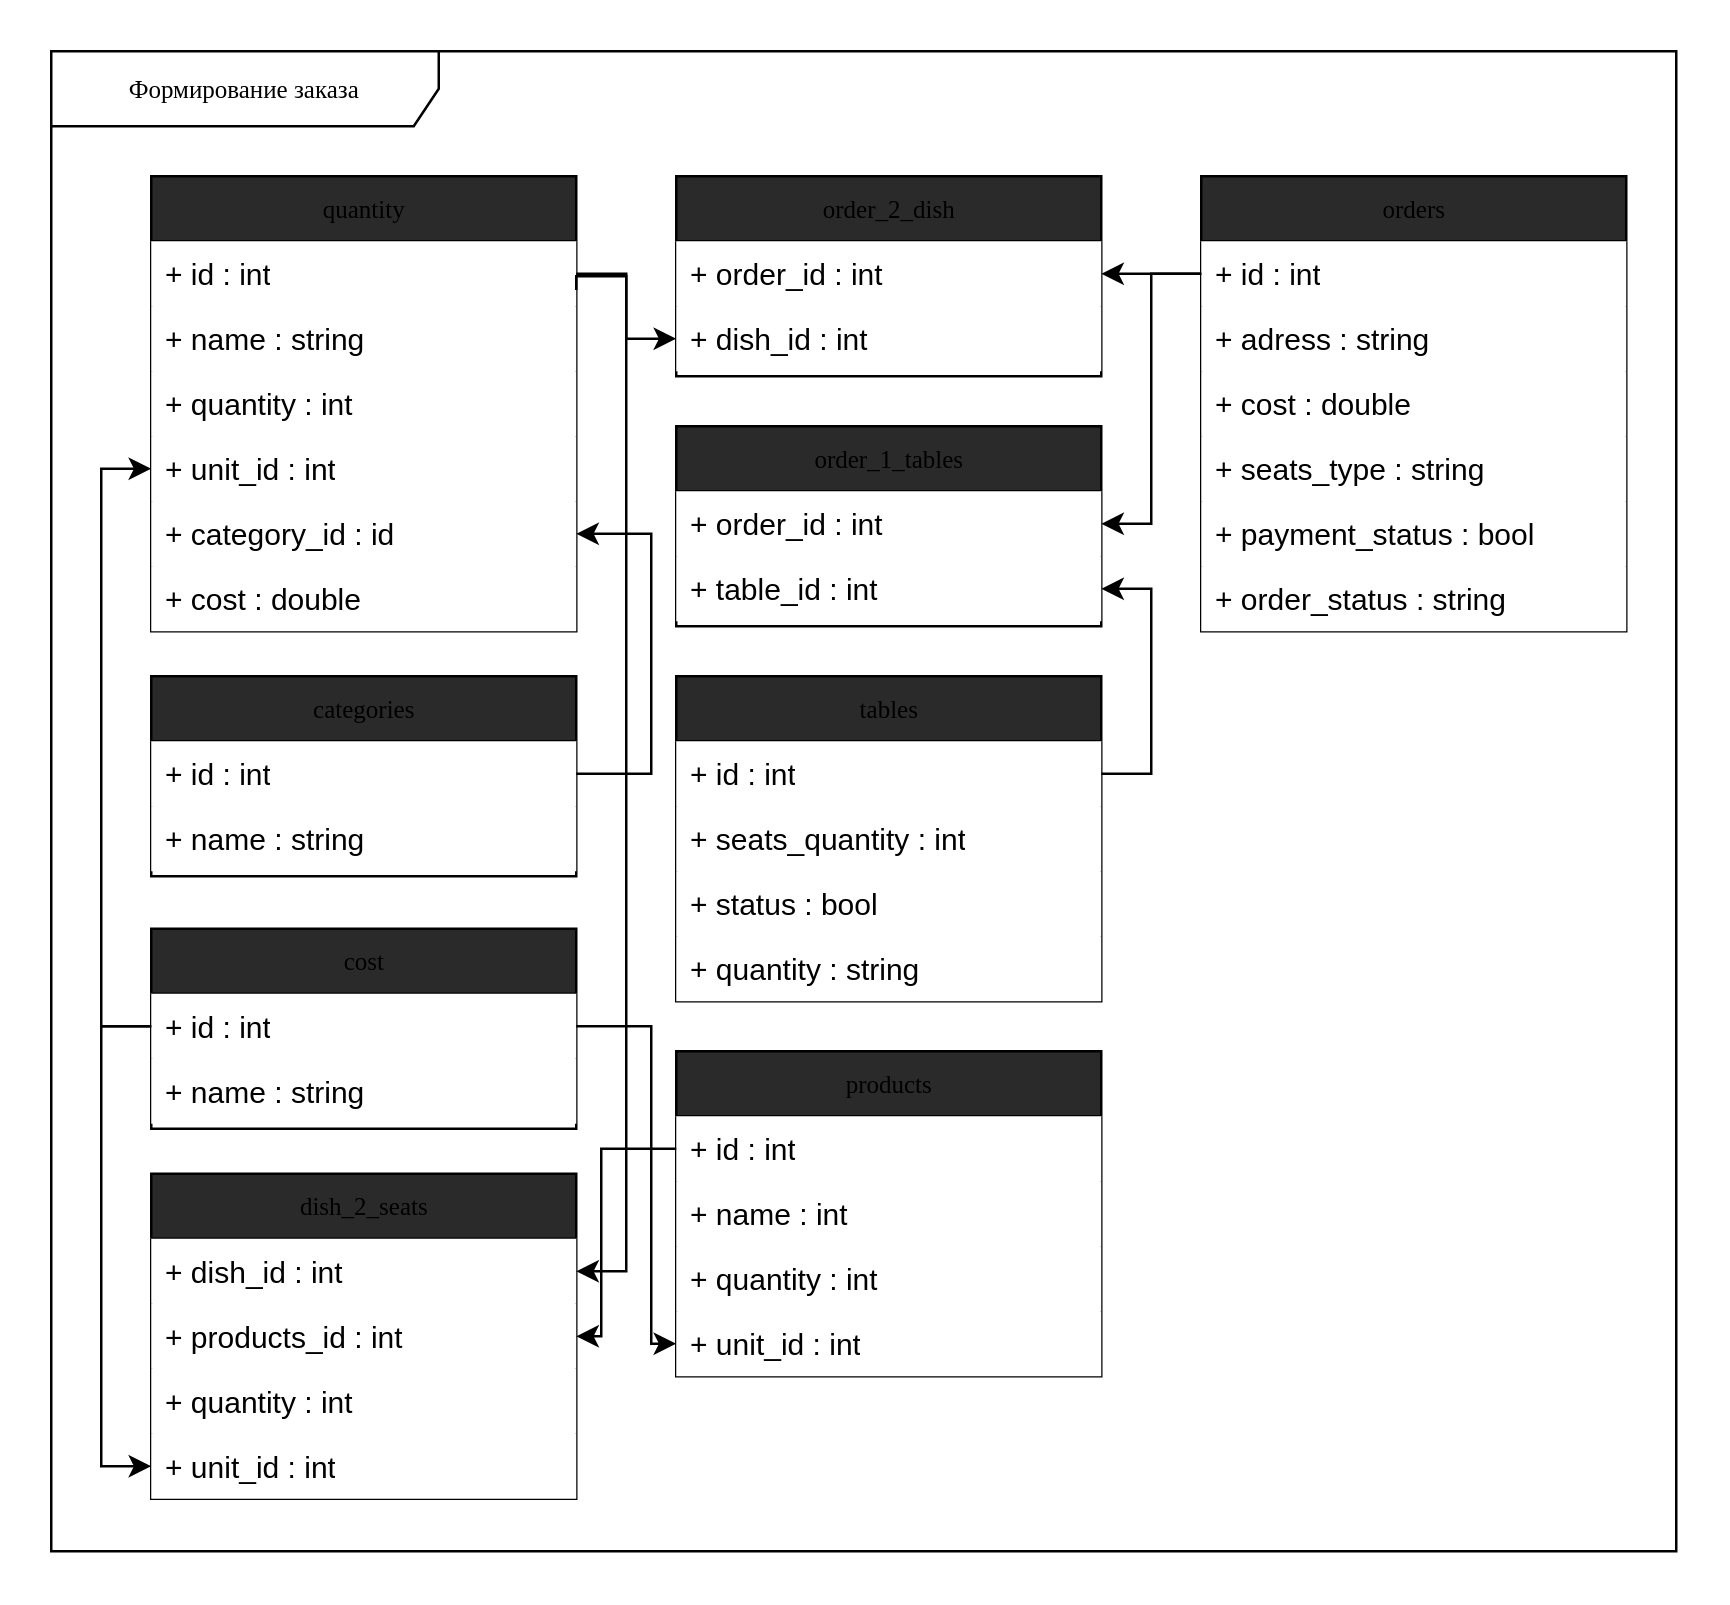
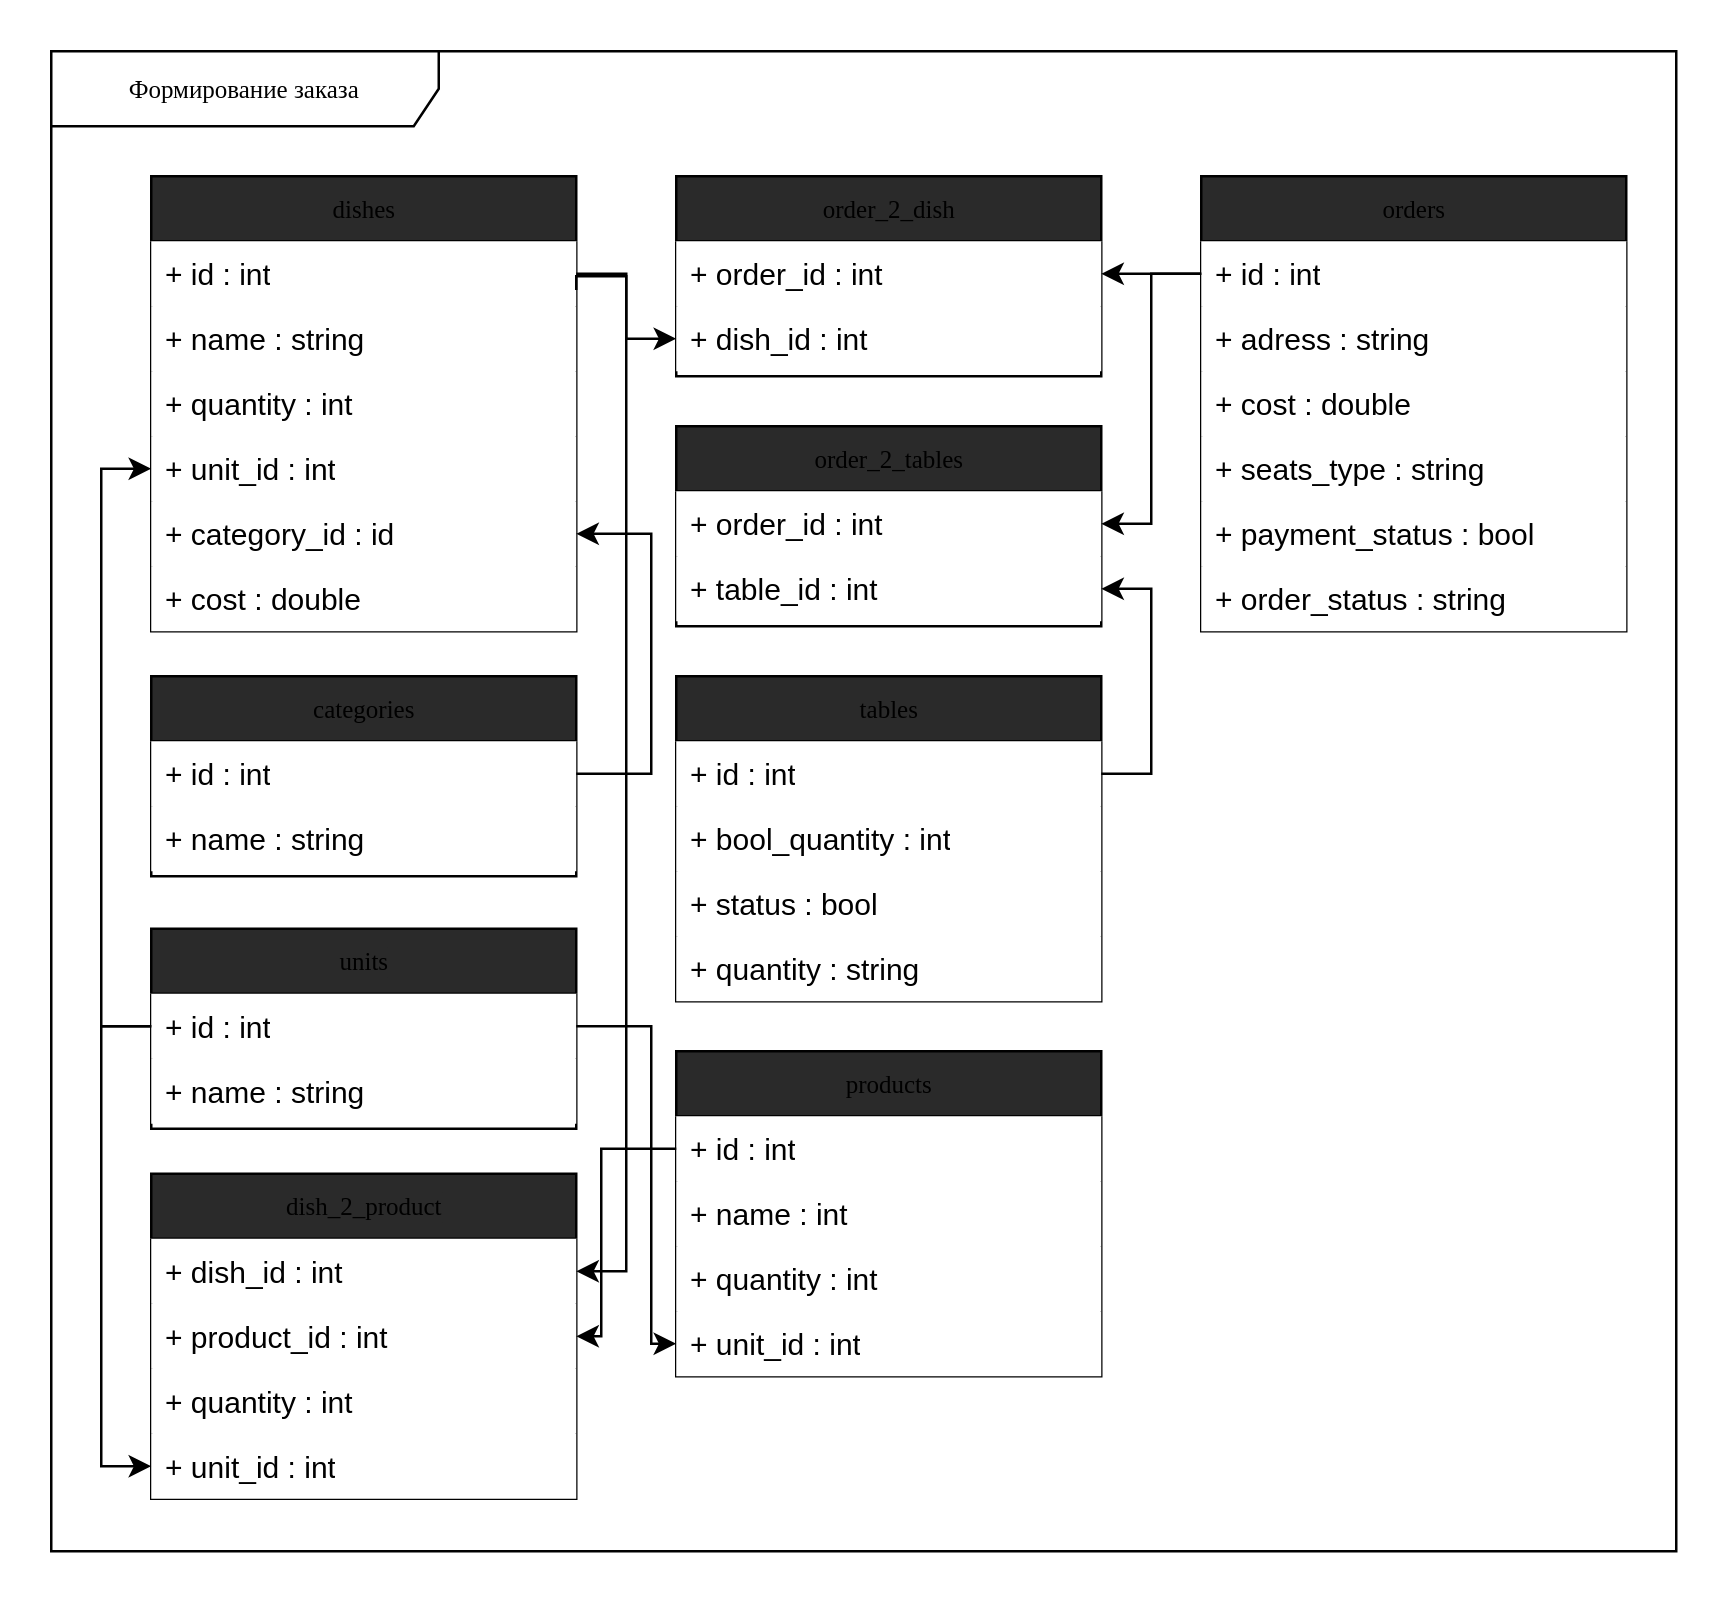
node "quantity": label "quantity" -> "dishes"
node "order_1_tables": label "order_1_tables" -> "order_2_tables"
node "+ seats_quantity : int": label "+ seats_quantity : int" -> "+ bool_quantity : int"
node "cost": label "cost" -> "units"
node "dish_2_seats": label "dish_2_seats" -> "dish_2_product"
node "+ products_id : int": label "+ products_id : int" -> "+ product_id : int"
